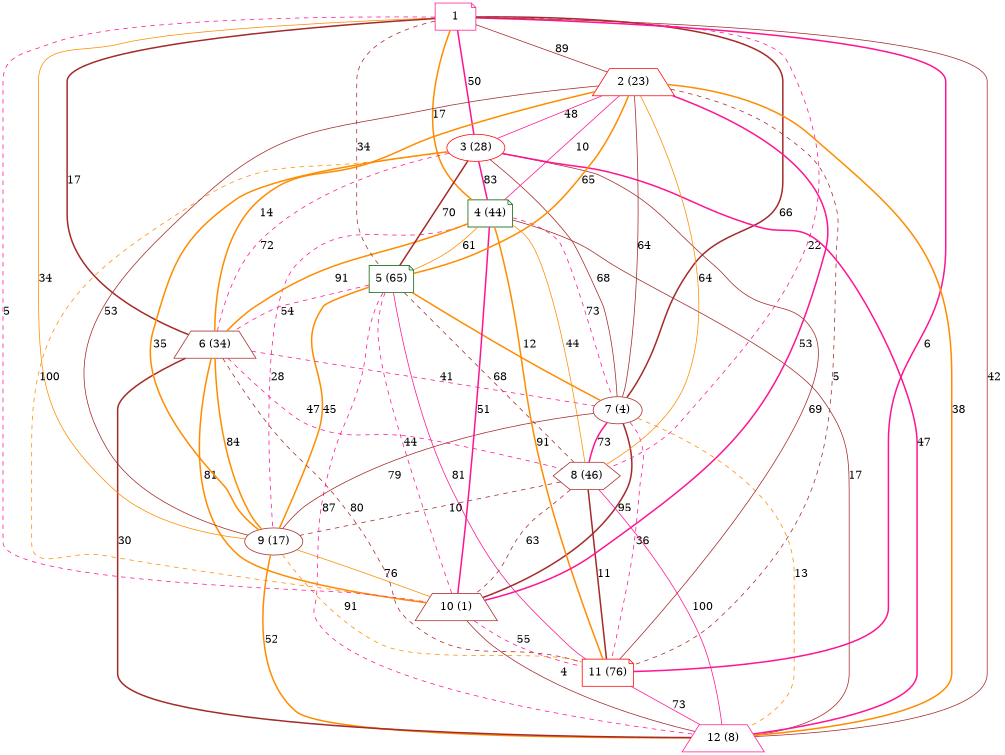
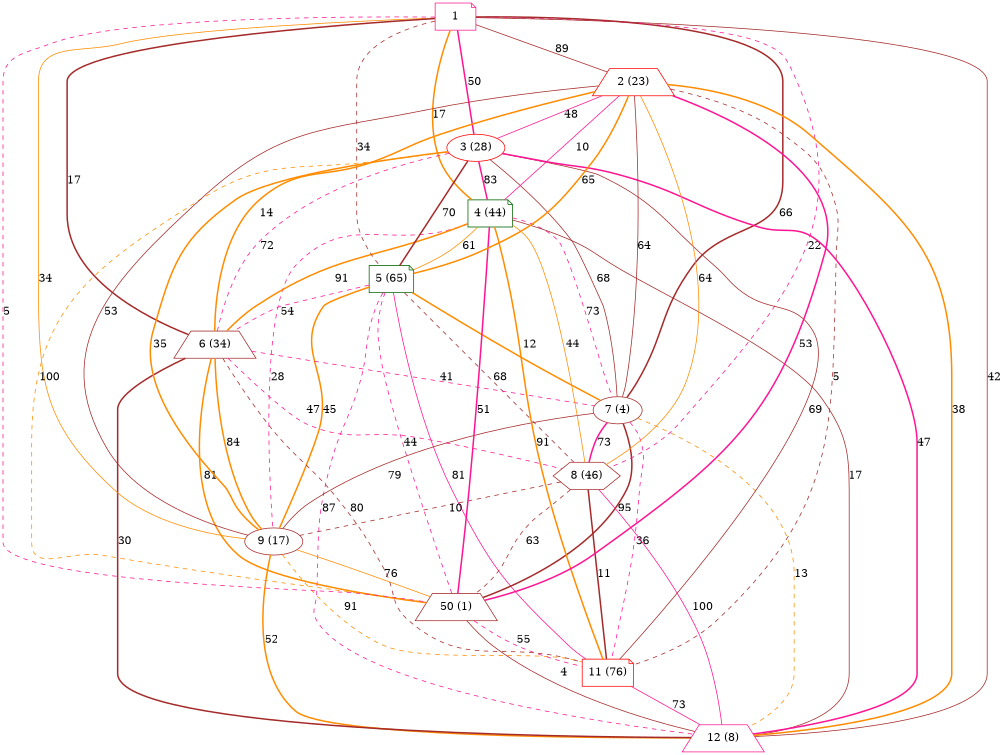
edge "1" -- "11 (76)": removed, label "6"
node "10 (1)": label "10 (1)" -> "50 (1)"
